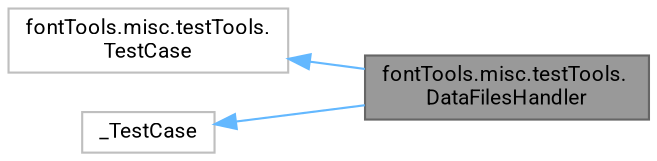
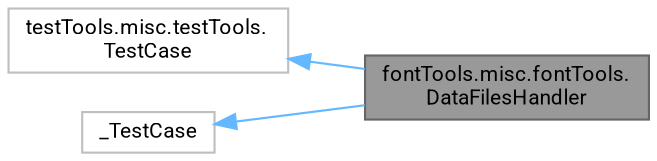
node "fontTools.misc.testTools. TestCase": label "fontTools.misc.testTools. TestCase" -> "testTools.misc.testTools. TestCase"
node "fontTools.misc.testTools. DataFilesHandler": label "fontTools.misc.testTools. DataFilesHandler" -> "fontTools.misc.fontTools. DataFilesHandler"
